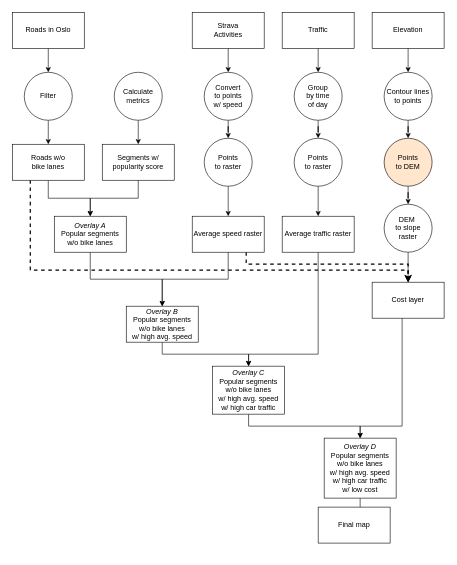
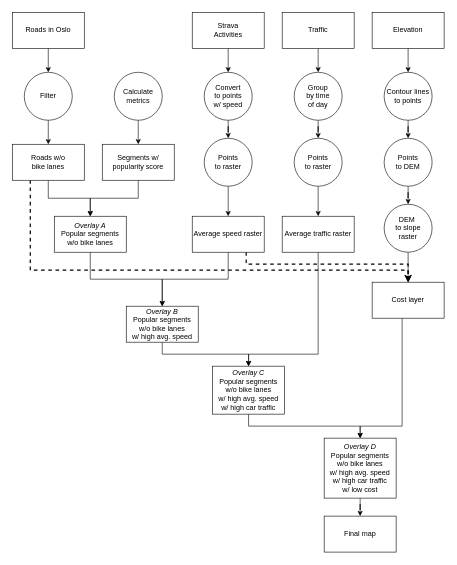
node "Points to DEM": fillcolor #ffe6cc -> #ffffff
node "Final map": moved (354, 525) -> (360, 534)
